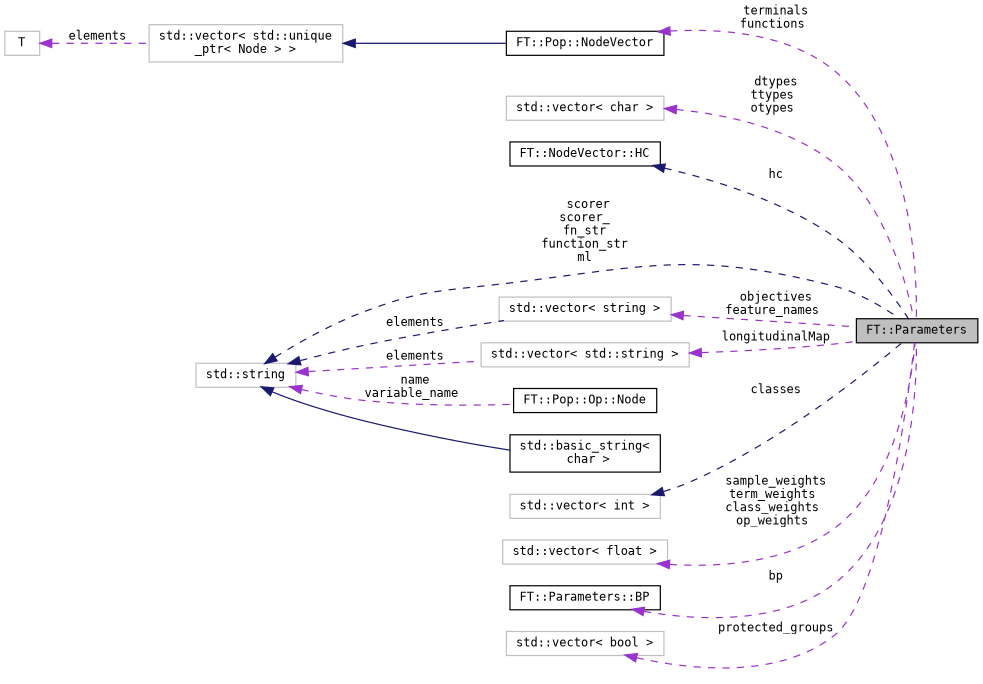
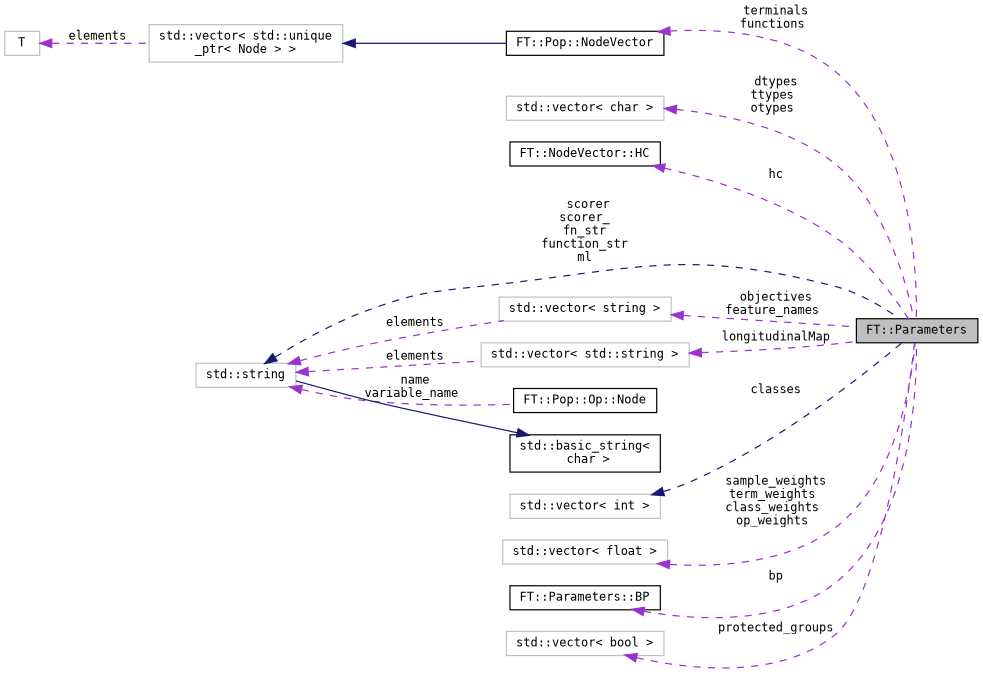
edge "FT::Parameters" -> "FT::NodeVector::HC": color midnightblue -> darkorchid3
edge "std::vector< string >" -> "std::string": color midnightblue -> darkorchid3
edge "std::basic_string< char >" -> "std::string": reversed
